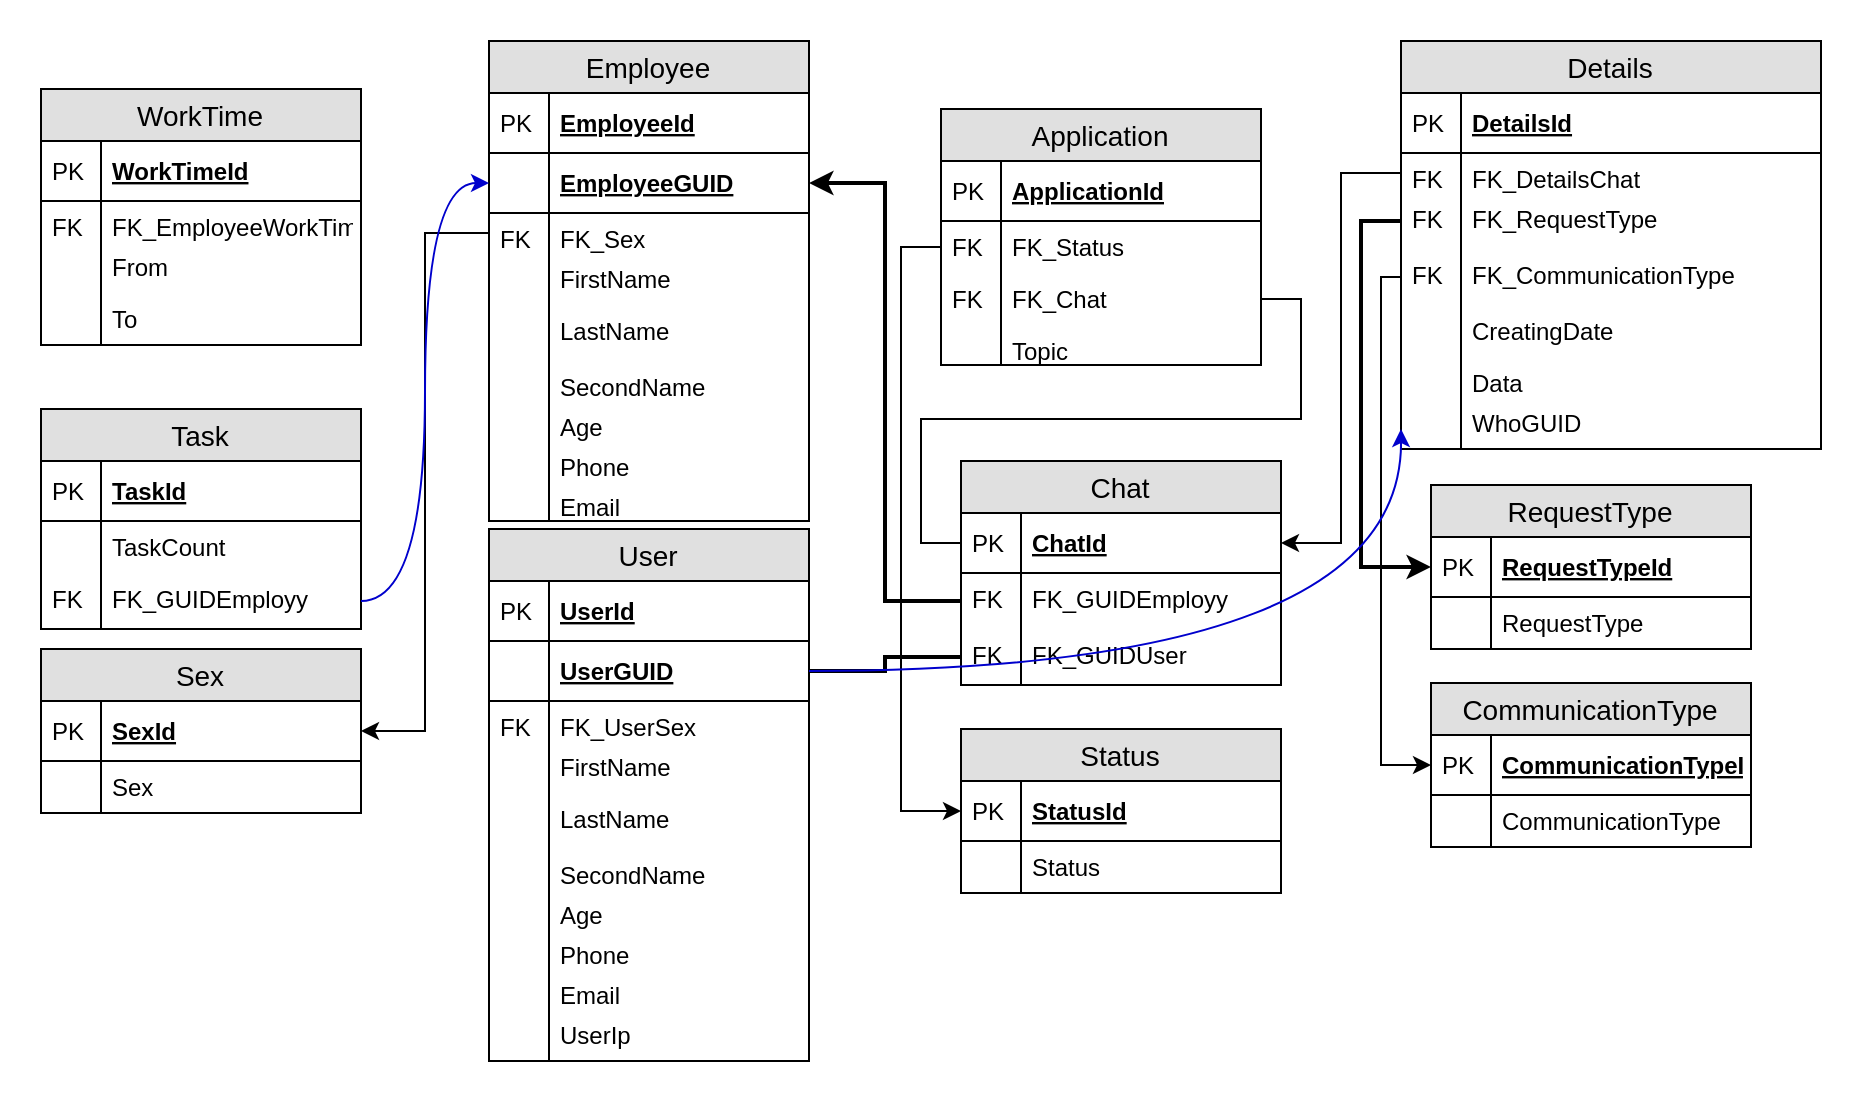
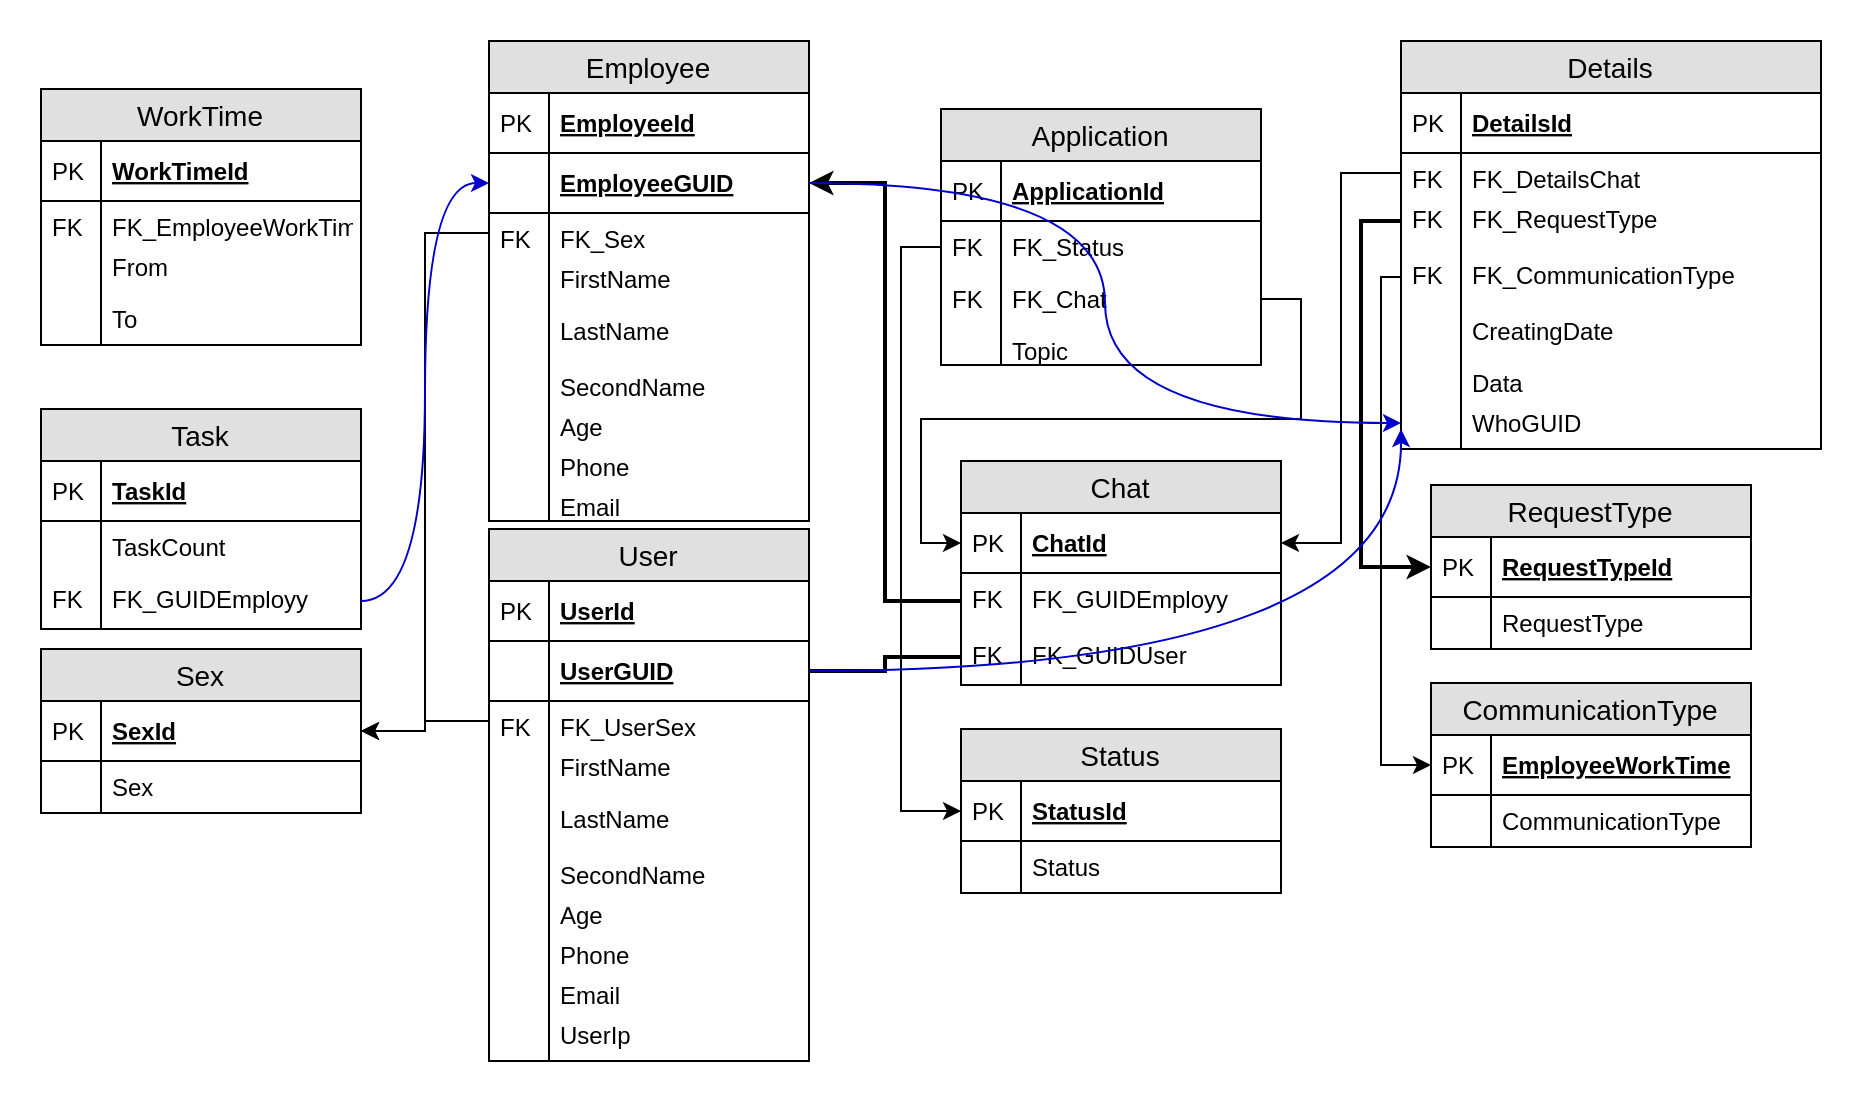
edge "EmployeeGUID" -> "WhoGUID": added
edge "FK_Chat" -- "ChatId": arrowhead none -> classic
edge "FK_UserSex" -> "SexId": added
node "CommunicationTypeId": label "CommunicationTypeId" -> "EmployeeWorkTime"
